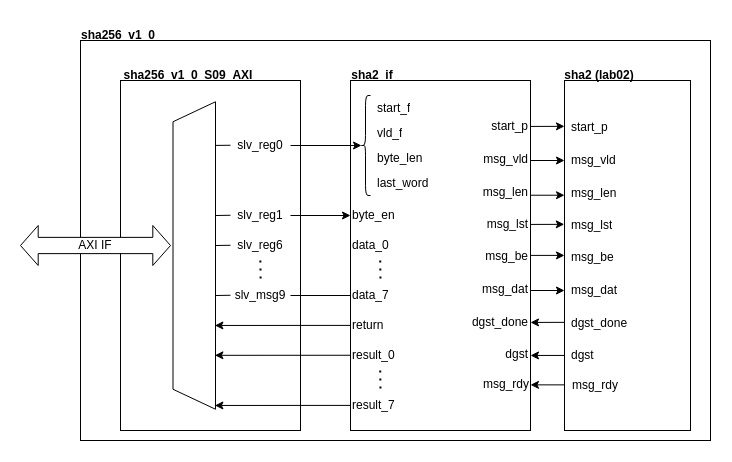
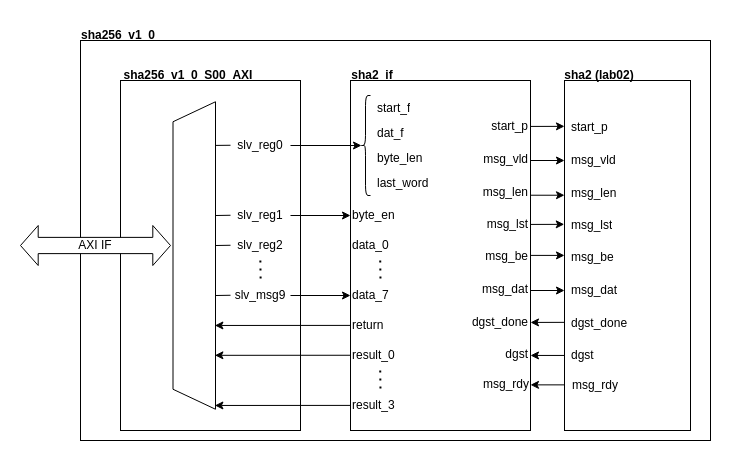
node "sha256_v1_0_S09_AXI": label "sha256_v1_0_S09_AXI" -> "sha256_v1_0_S00_AXI"
node "vld_f": label "vld_f" -> "dat_f"
node "slv_reg6": label "slv_reg6" -> "slv_reg2"
edge "slv_msg9" -- "data_7": arrowhead none -> classic
node "result_7": label "result_7" -> "result_3"
